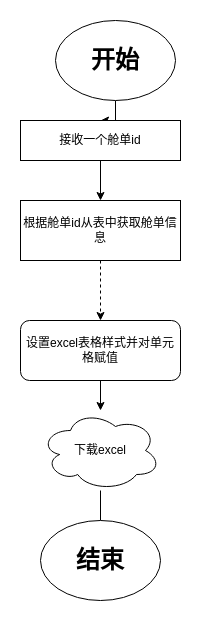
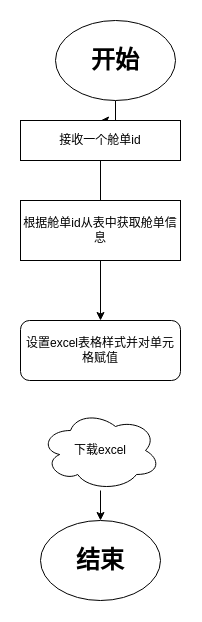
edge "接收一个舱单id" -> "根据舱单id从表中获取舱单信息": arrowhead classic -> none
edge "根据舱单id从表中获取舱单信息" -> "设置excel表格样式并对单元格赋值": style dashed -> solid
edge "设置excel表格样式并对单元格赋值" -> "下载excel": removed
edge "下载excel" -- "结束": arrowhead none -> classic
